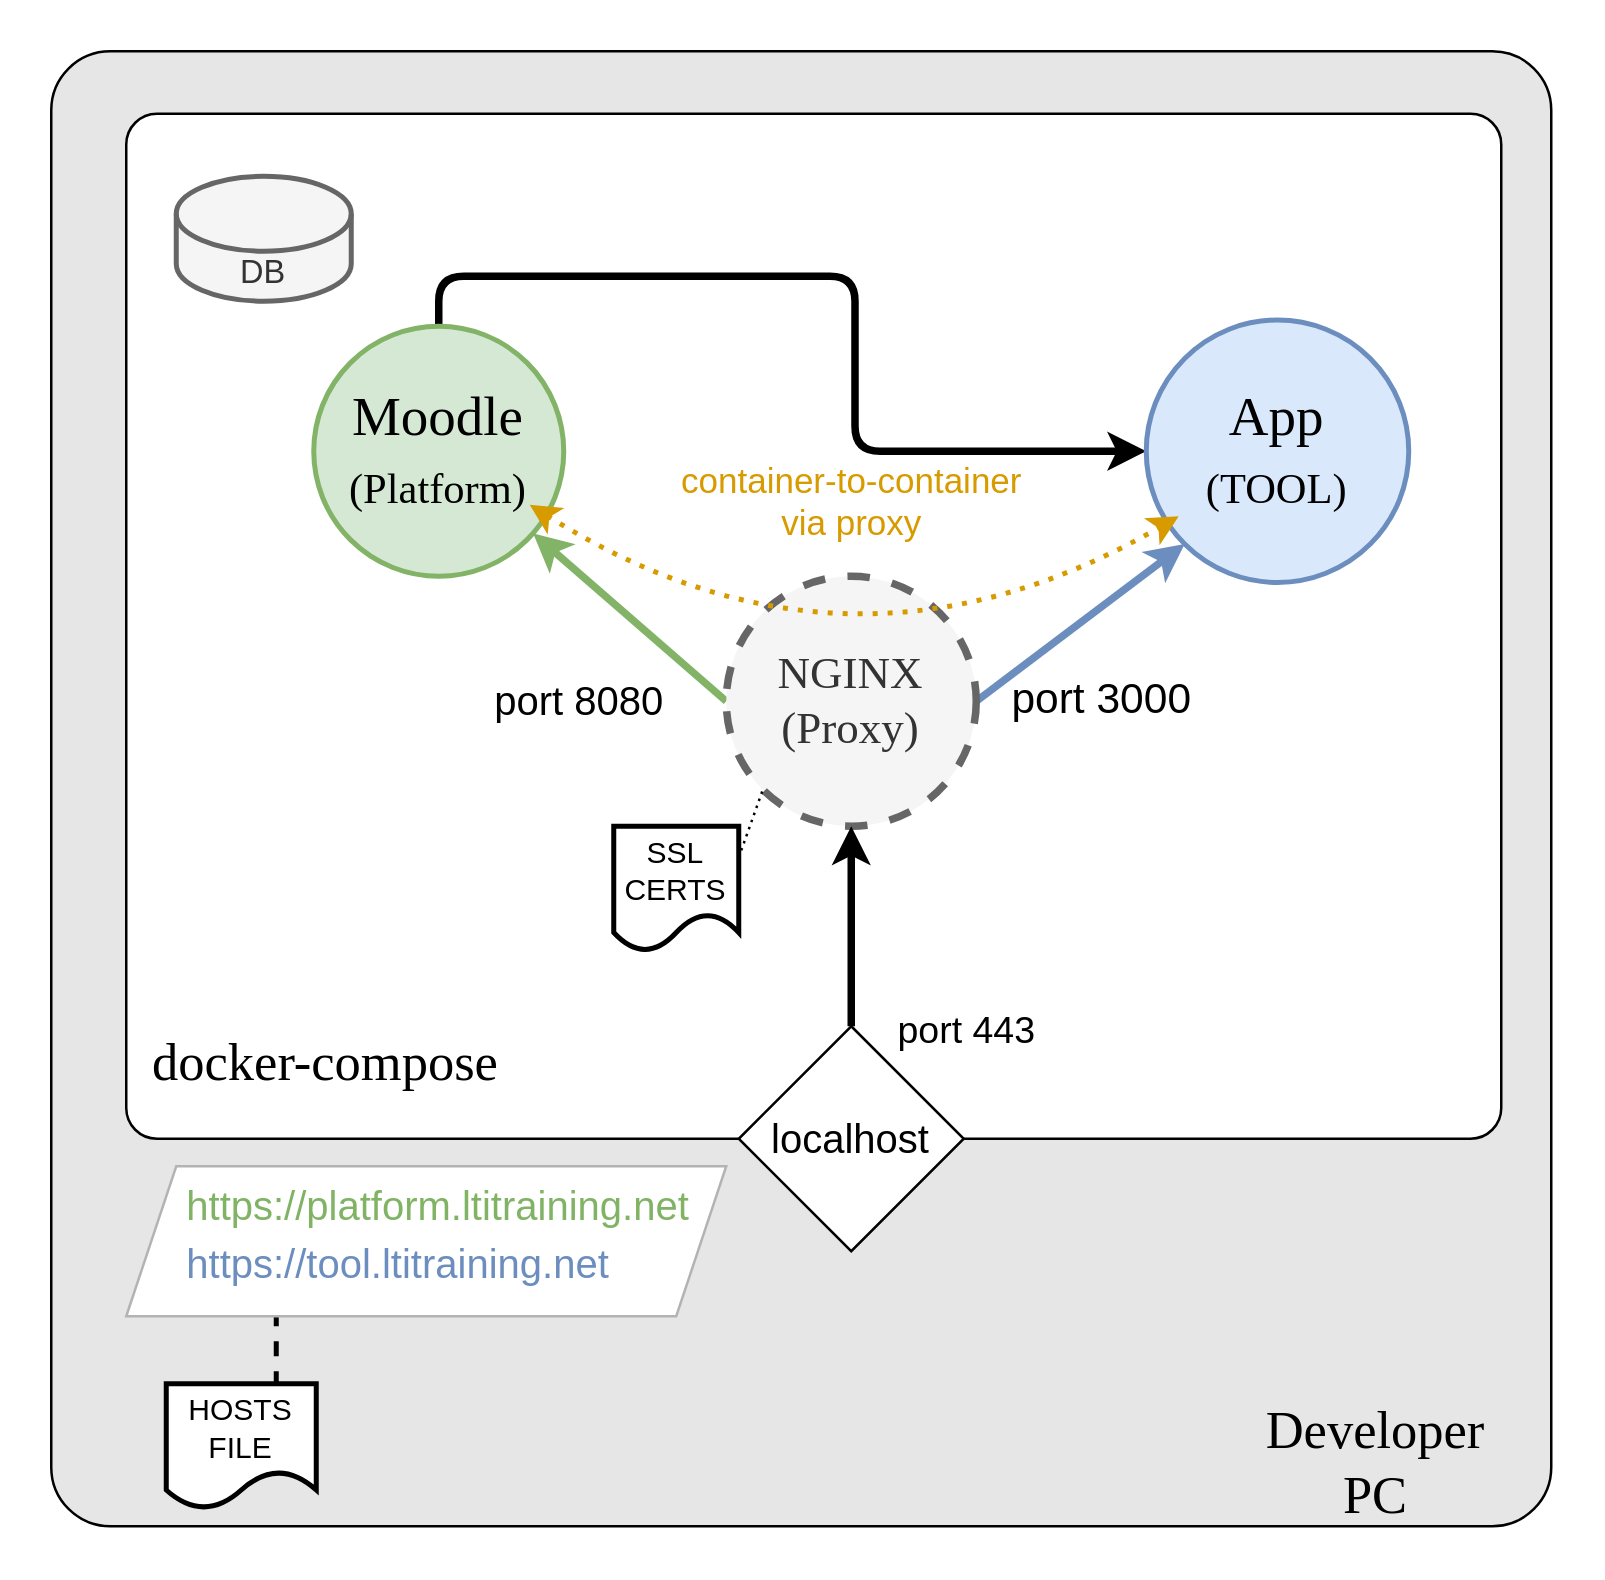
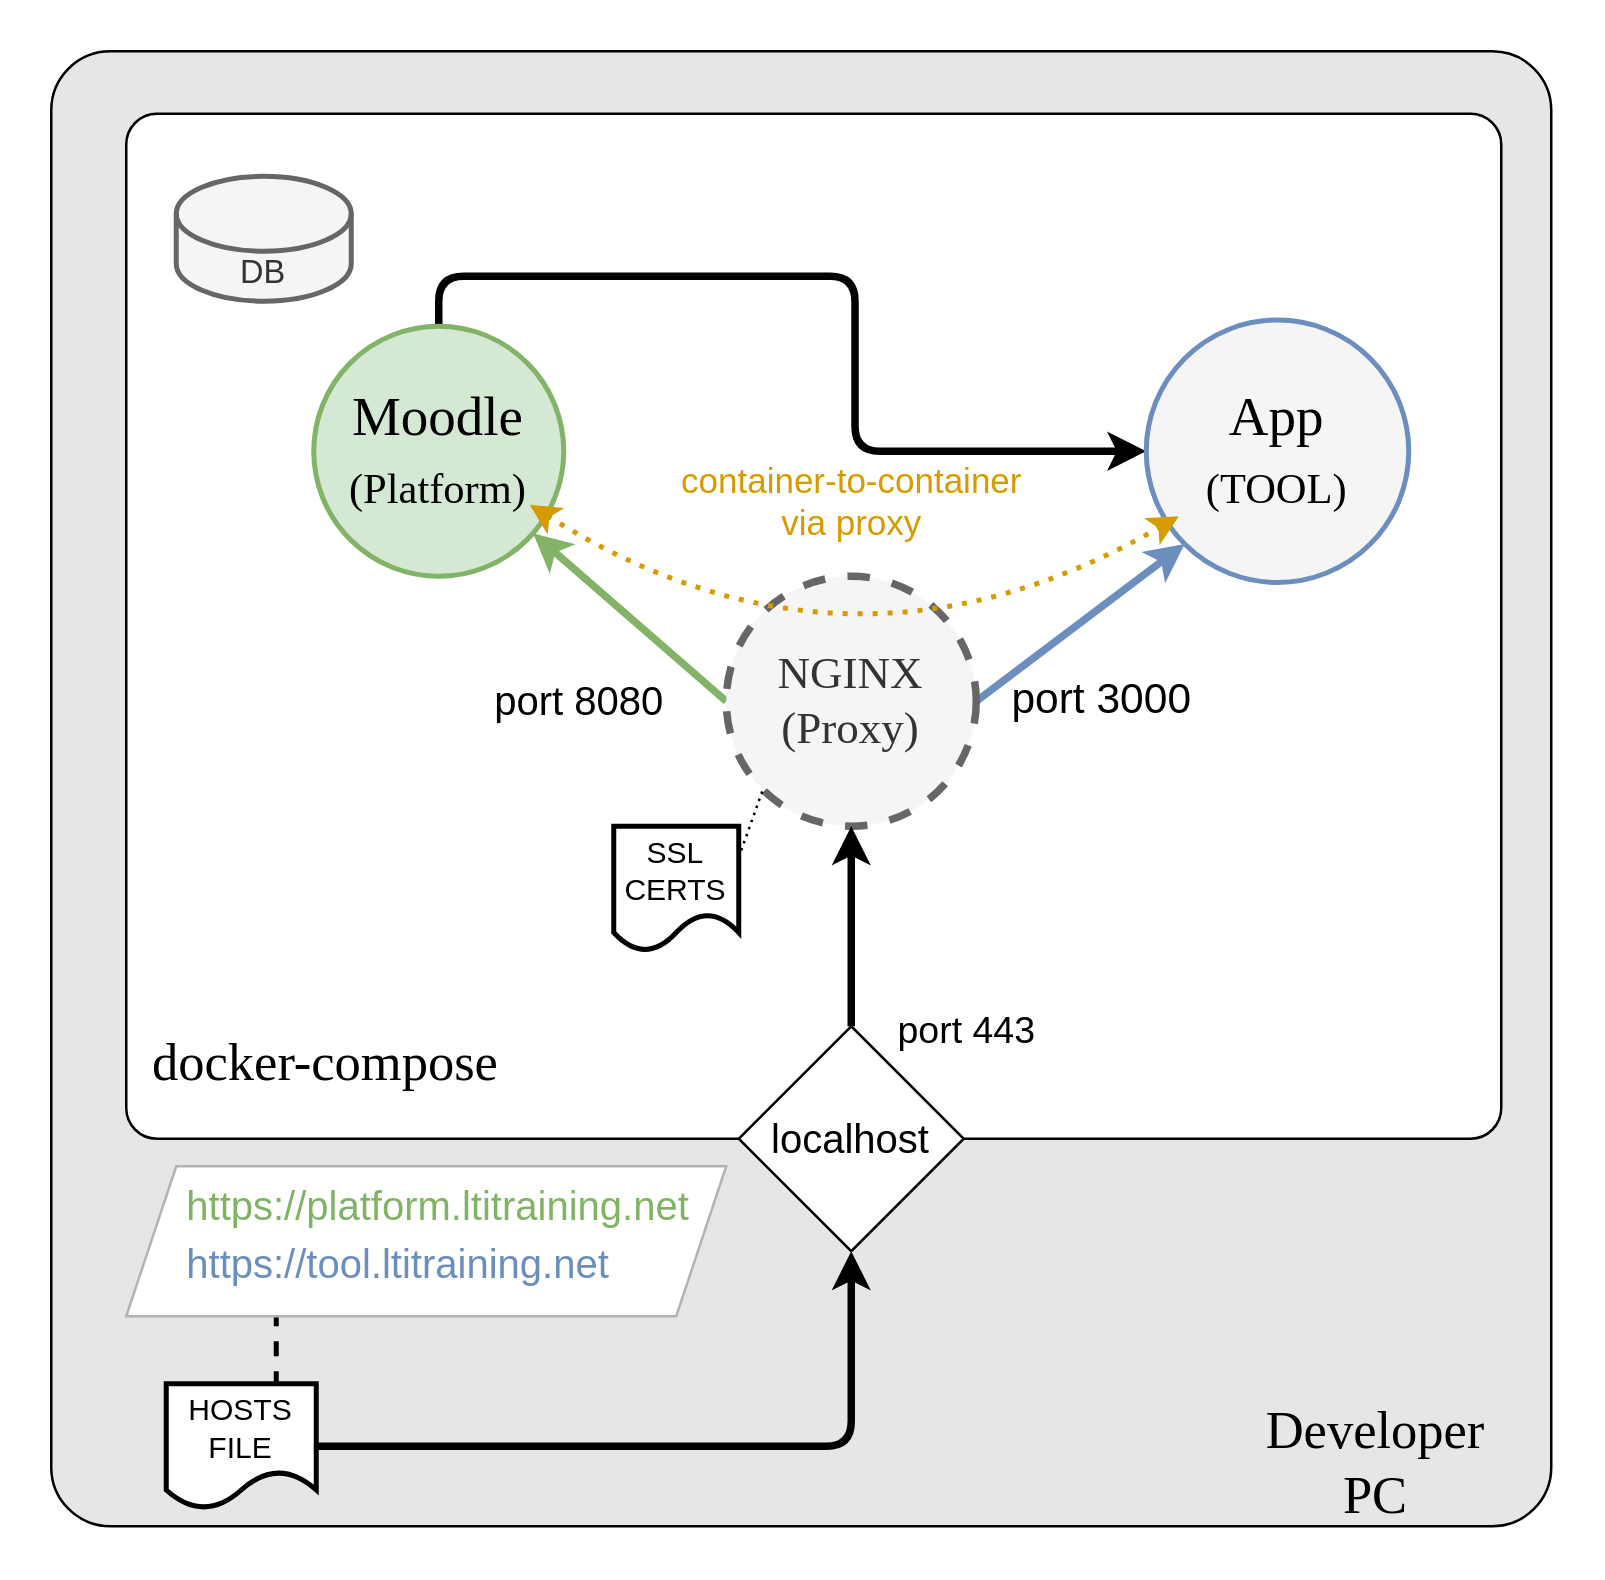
node "App(TOOL)": fillcolor #dae8fc -> #f5f5f5
edge "HOSTS FILE" -> "localhost": added
